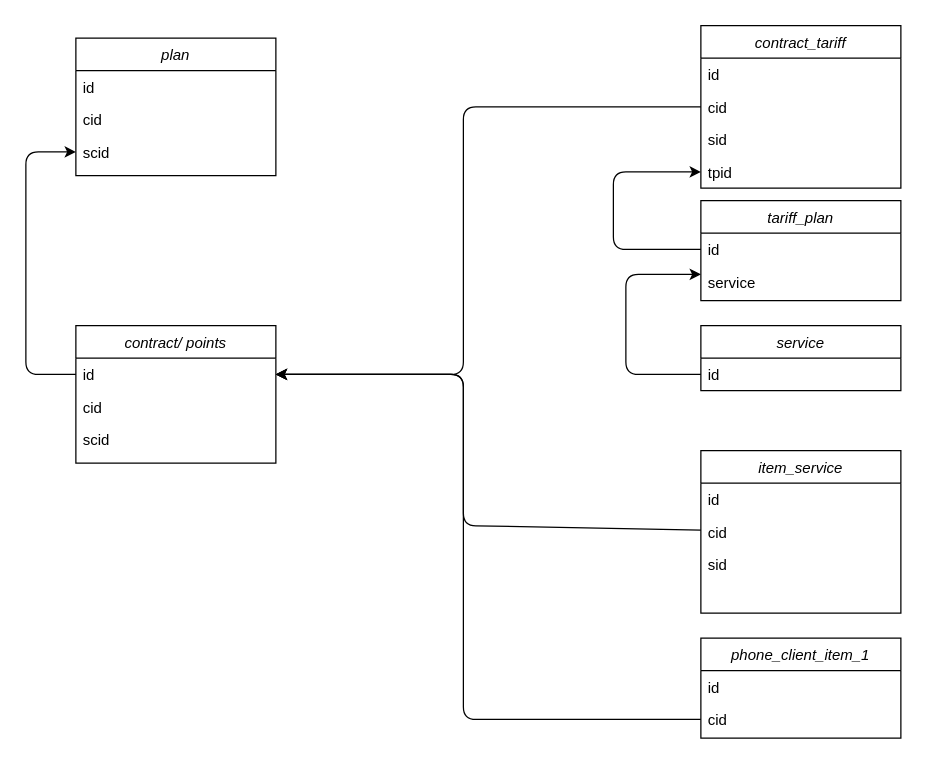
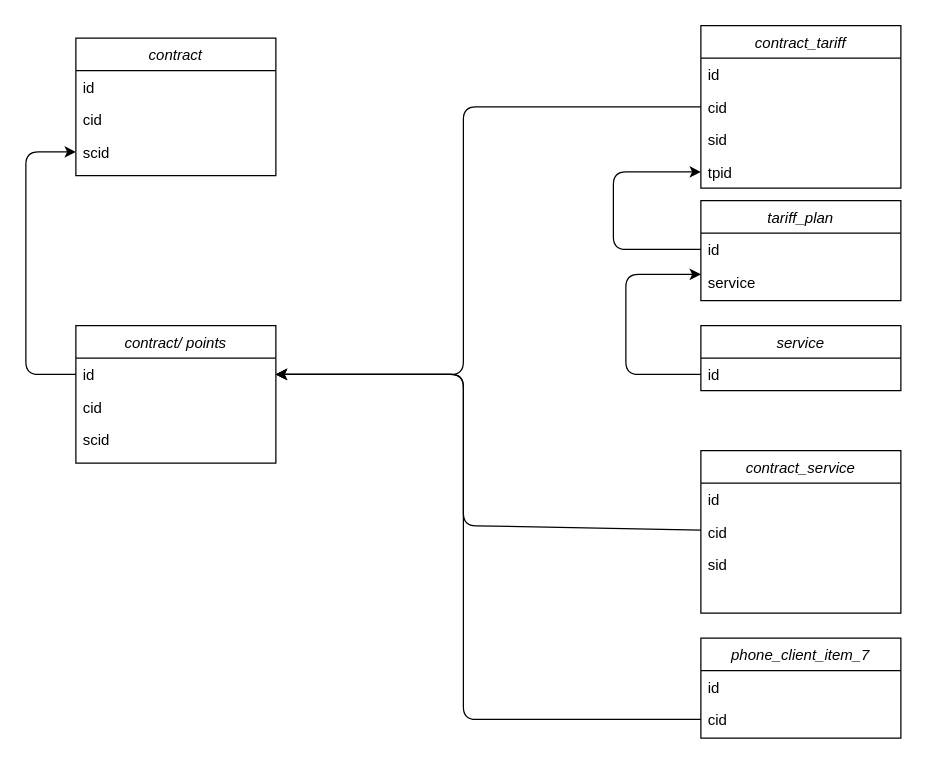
node "plan": label "plan" -> "contract"
node "item_service": label "item_service" -> "contract_service"
node "phone_client_item_1": label "phone_client_item_1" -> "phone_client_item_7"
